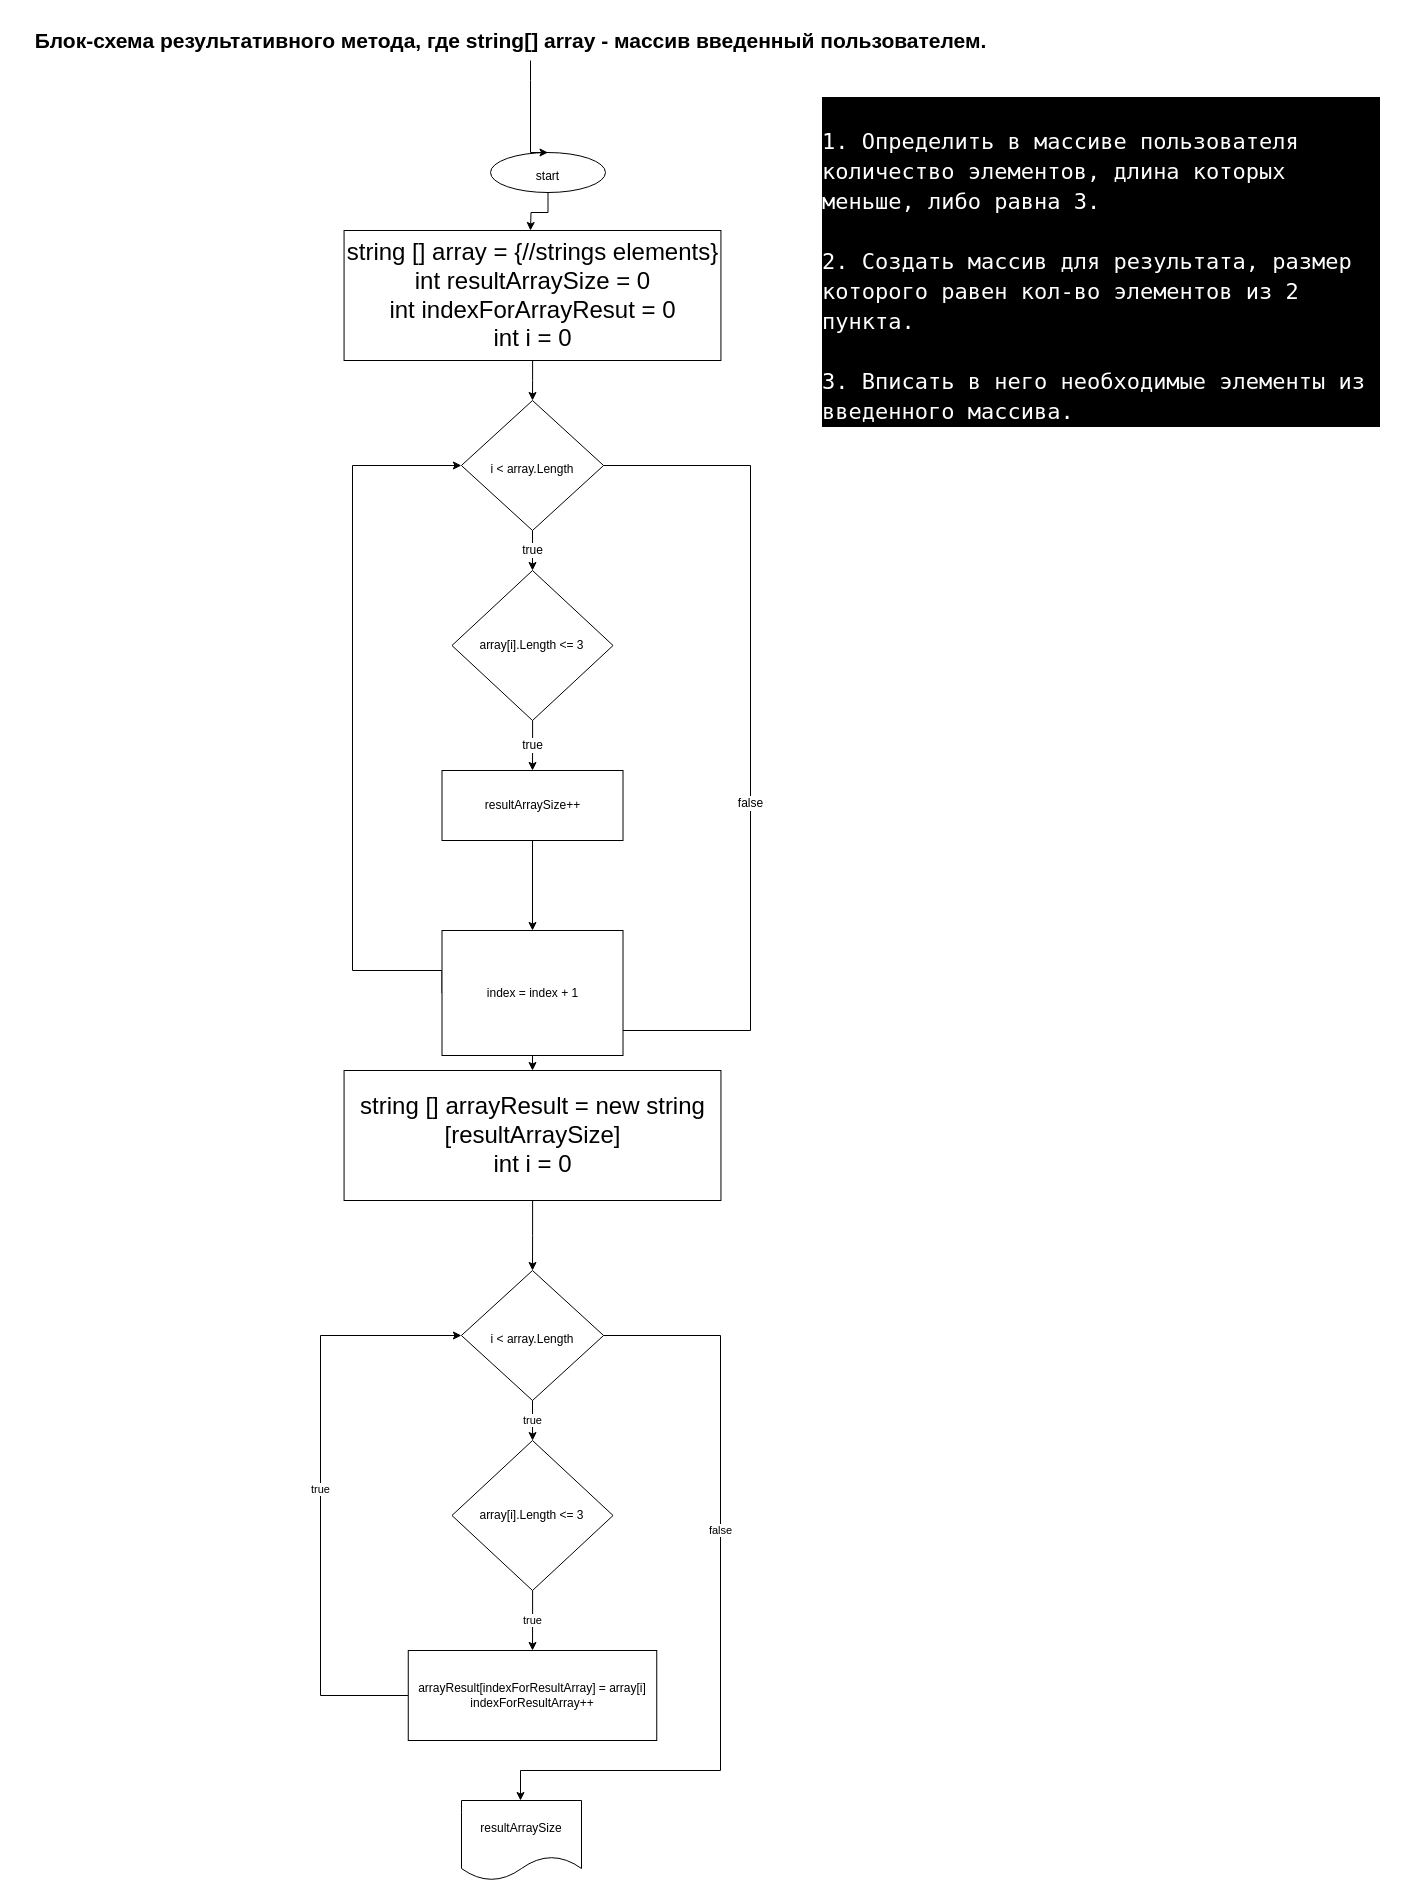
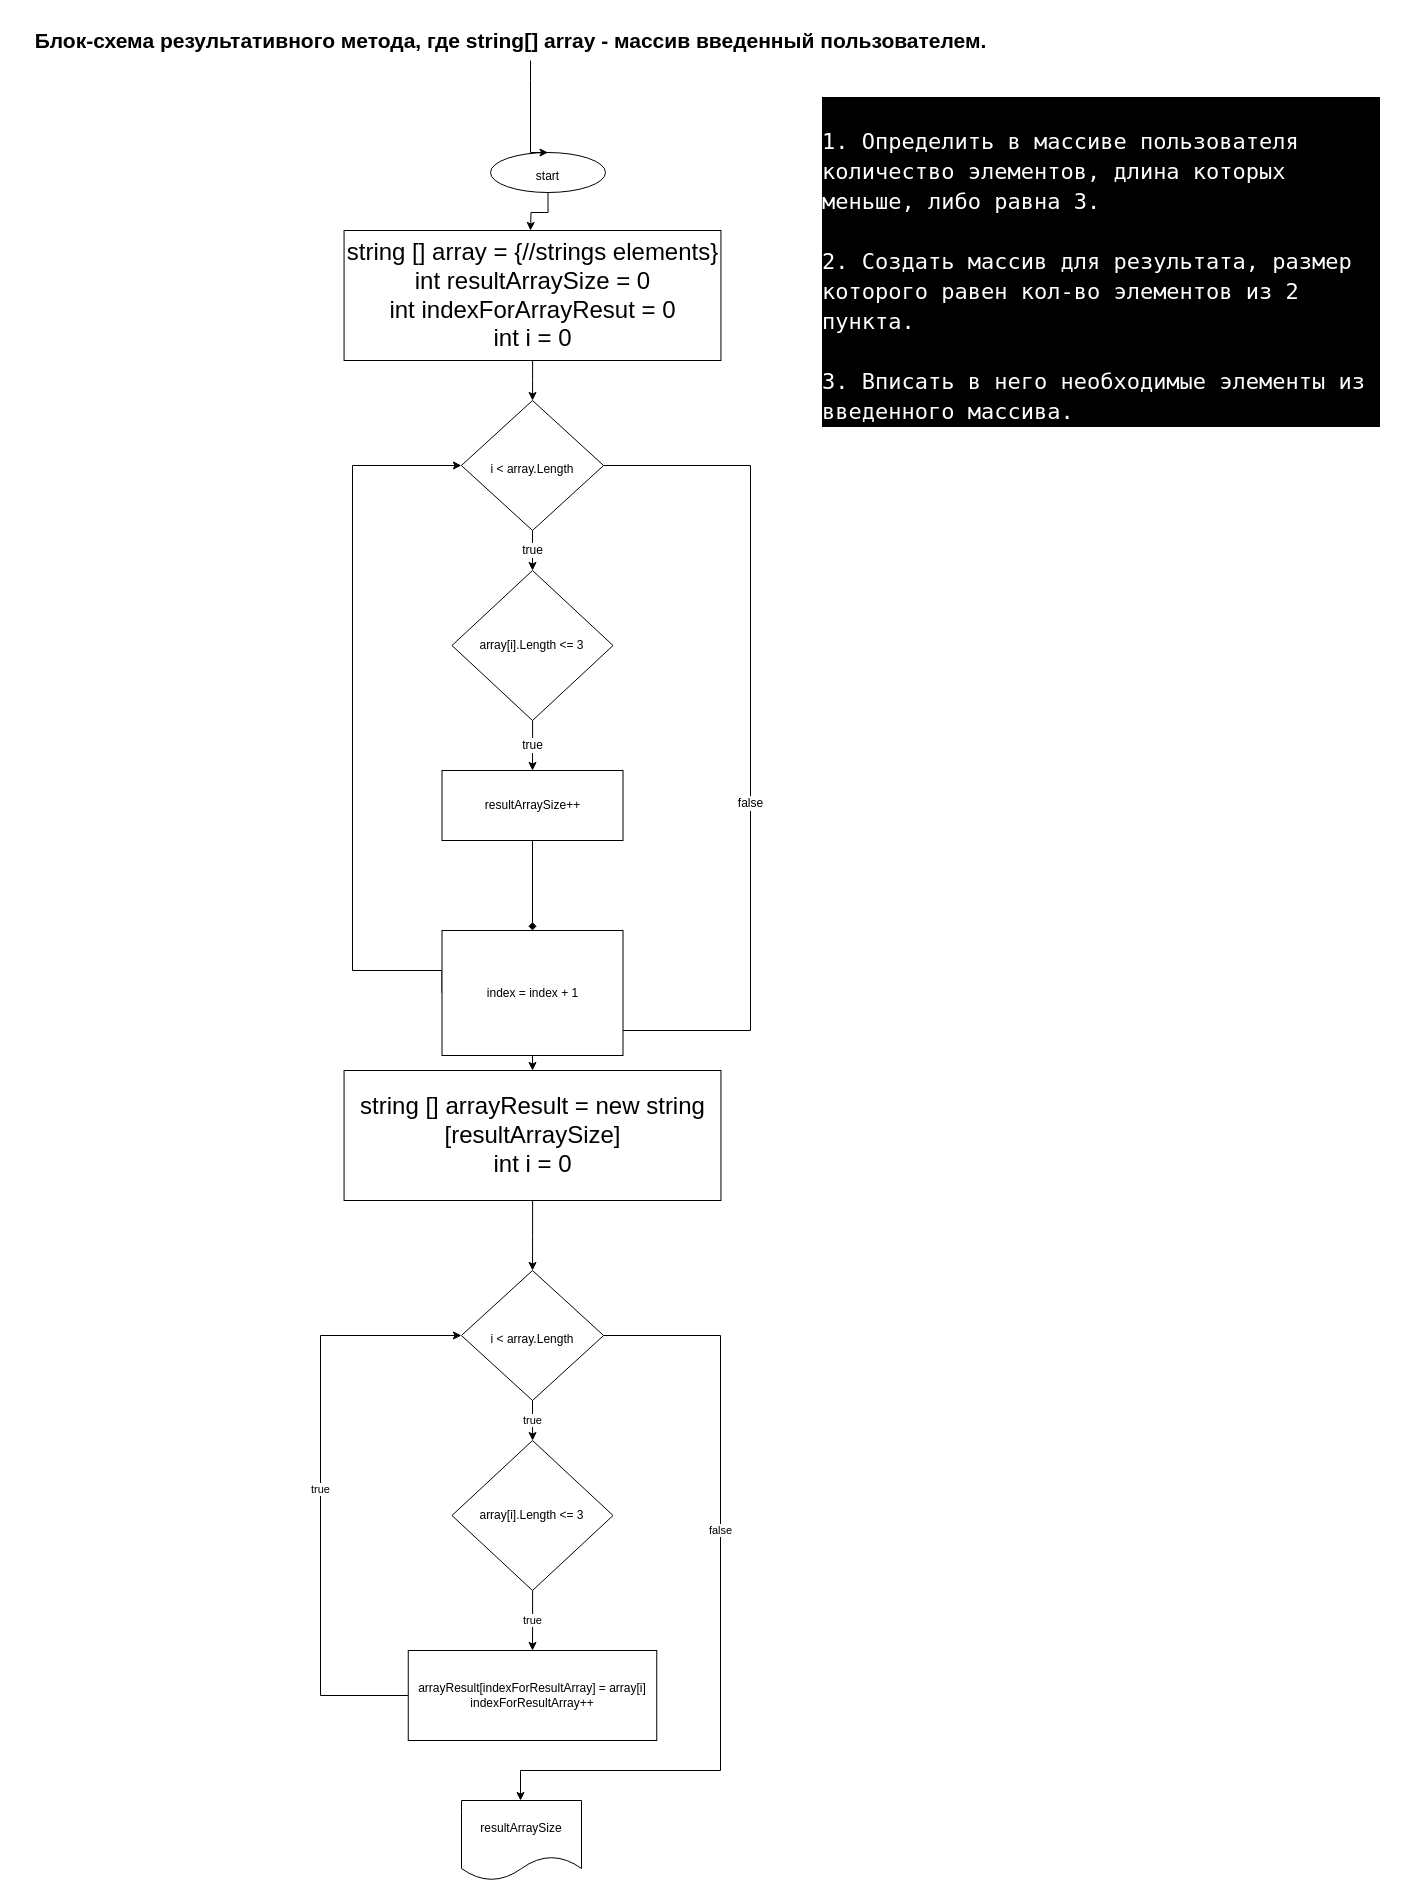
edge "resultArraySize++" -> "index = index + 1": arrowhead classic -> diamond
